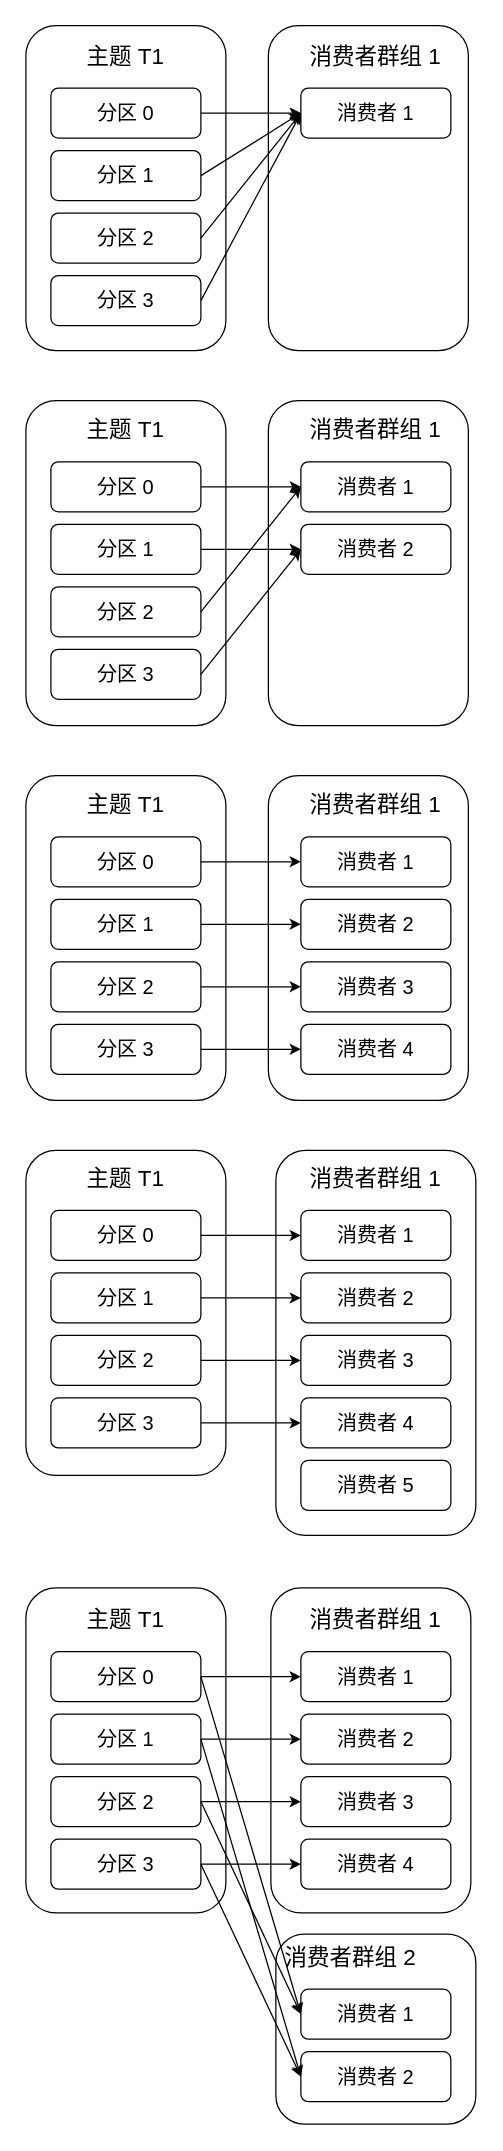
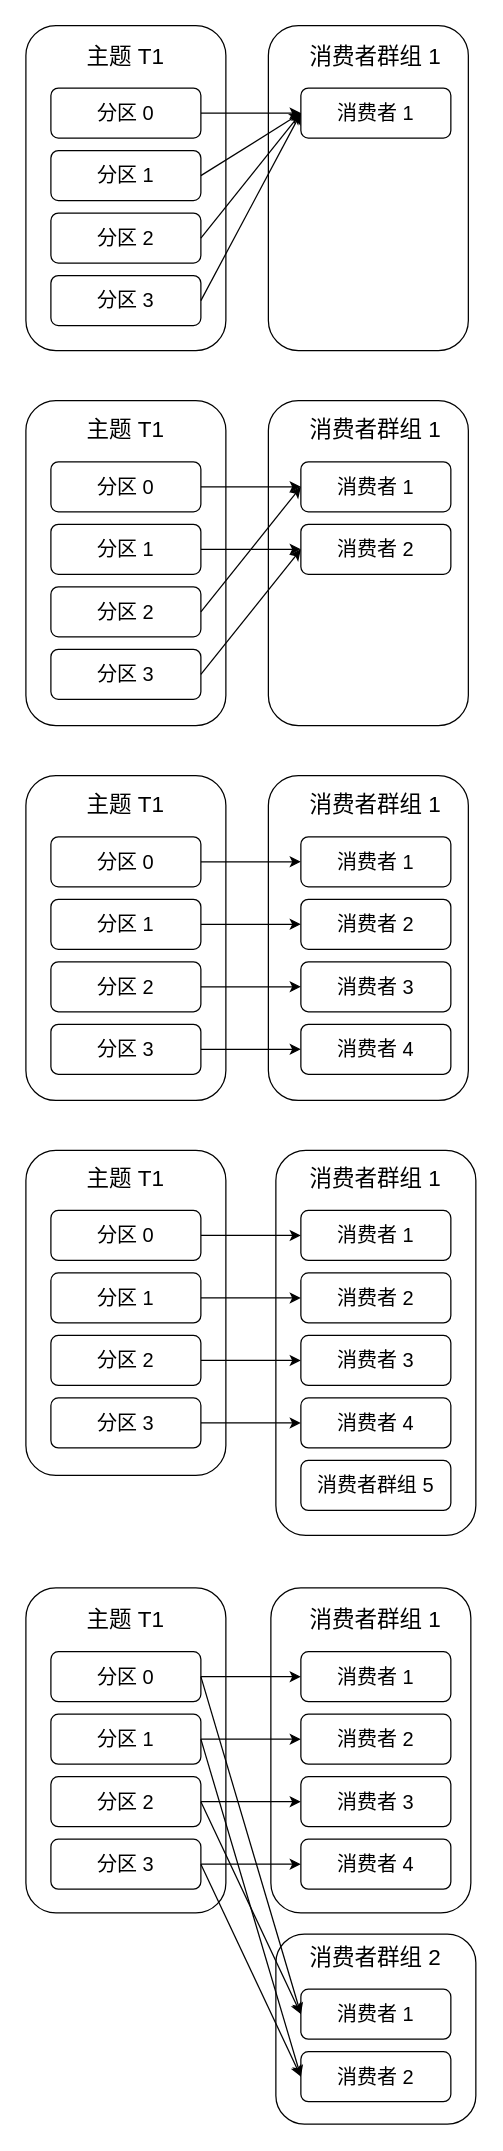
node "消费者 5": label "消费者 5" -> "消费者群组 5"
node "消费者群组 2": moved (351, 1958) -> (376, 1958)
